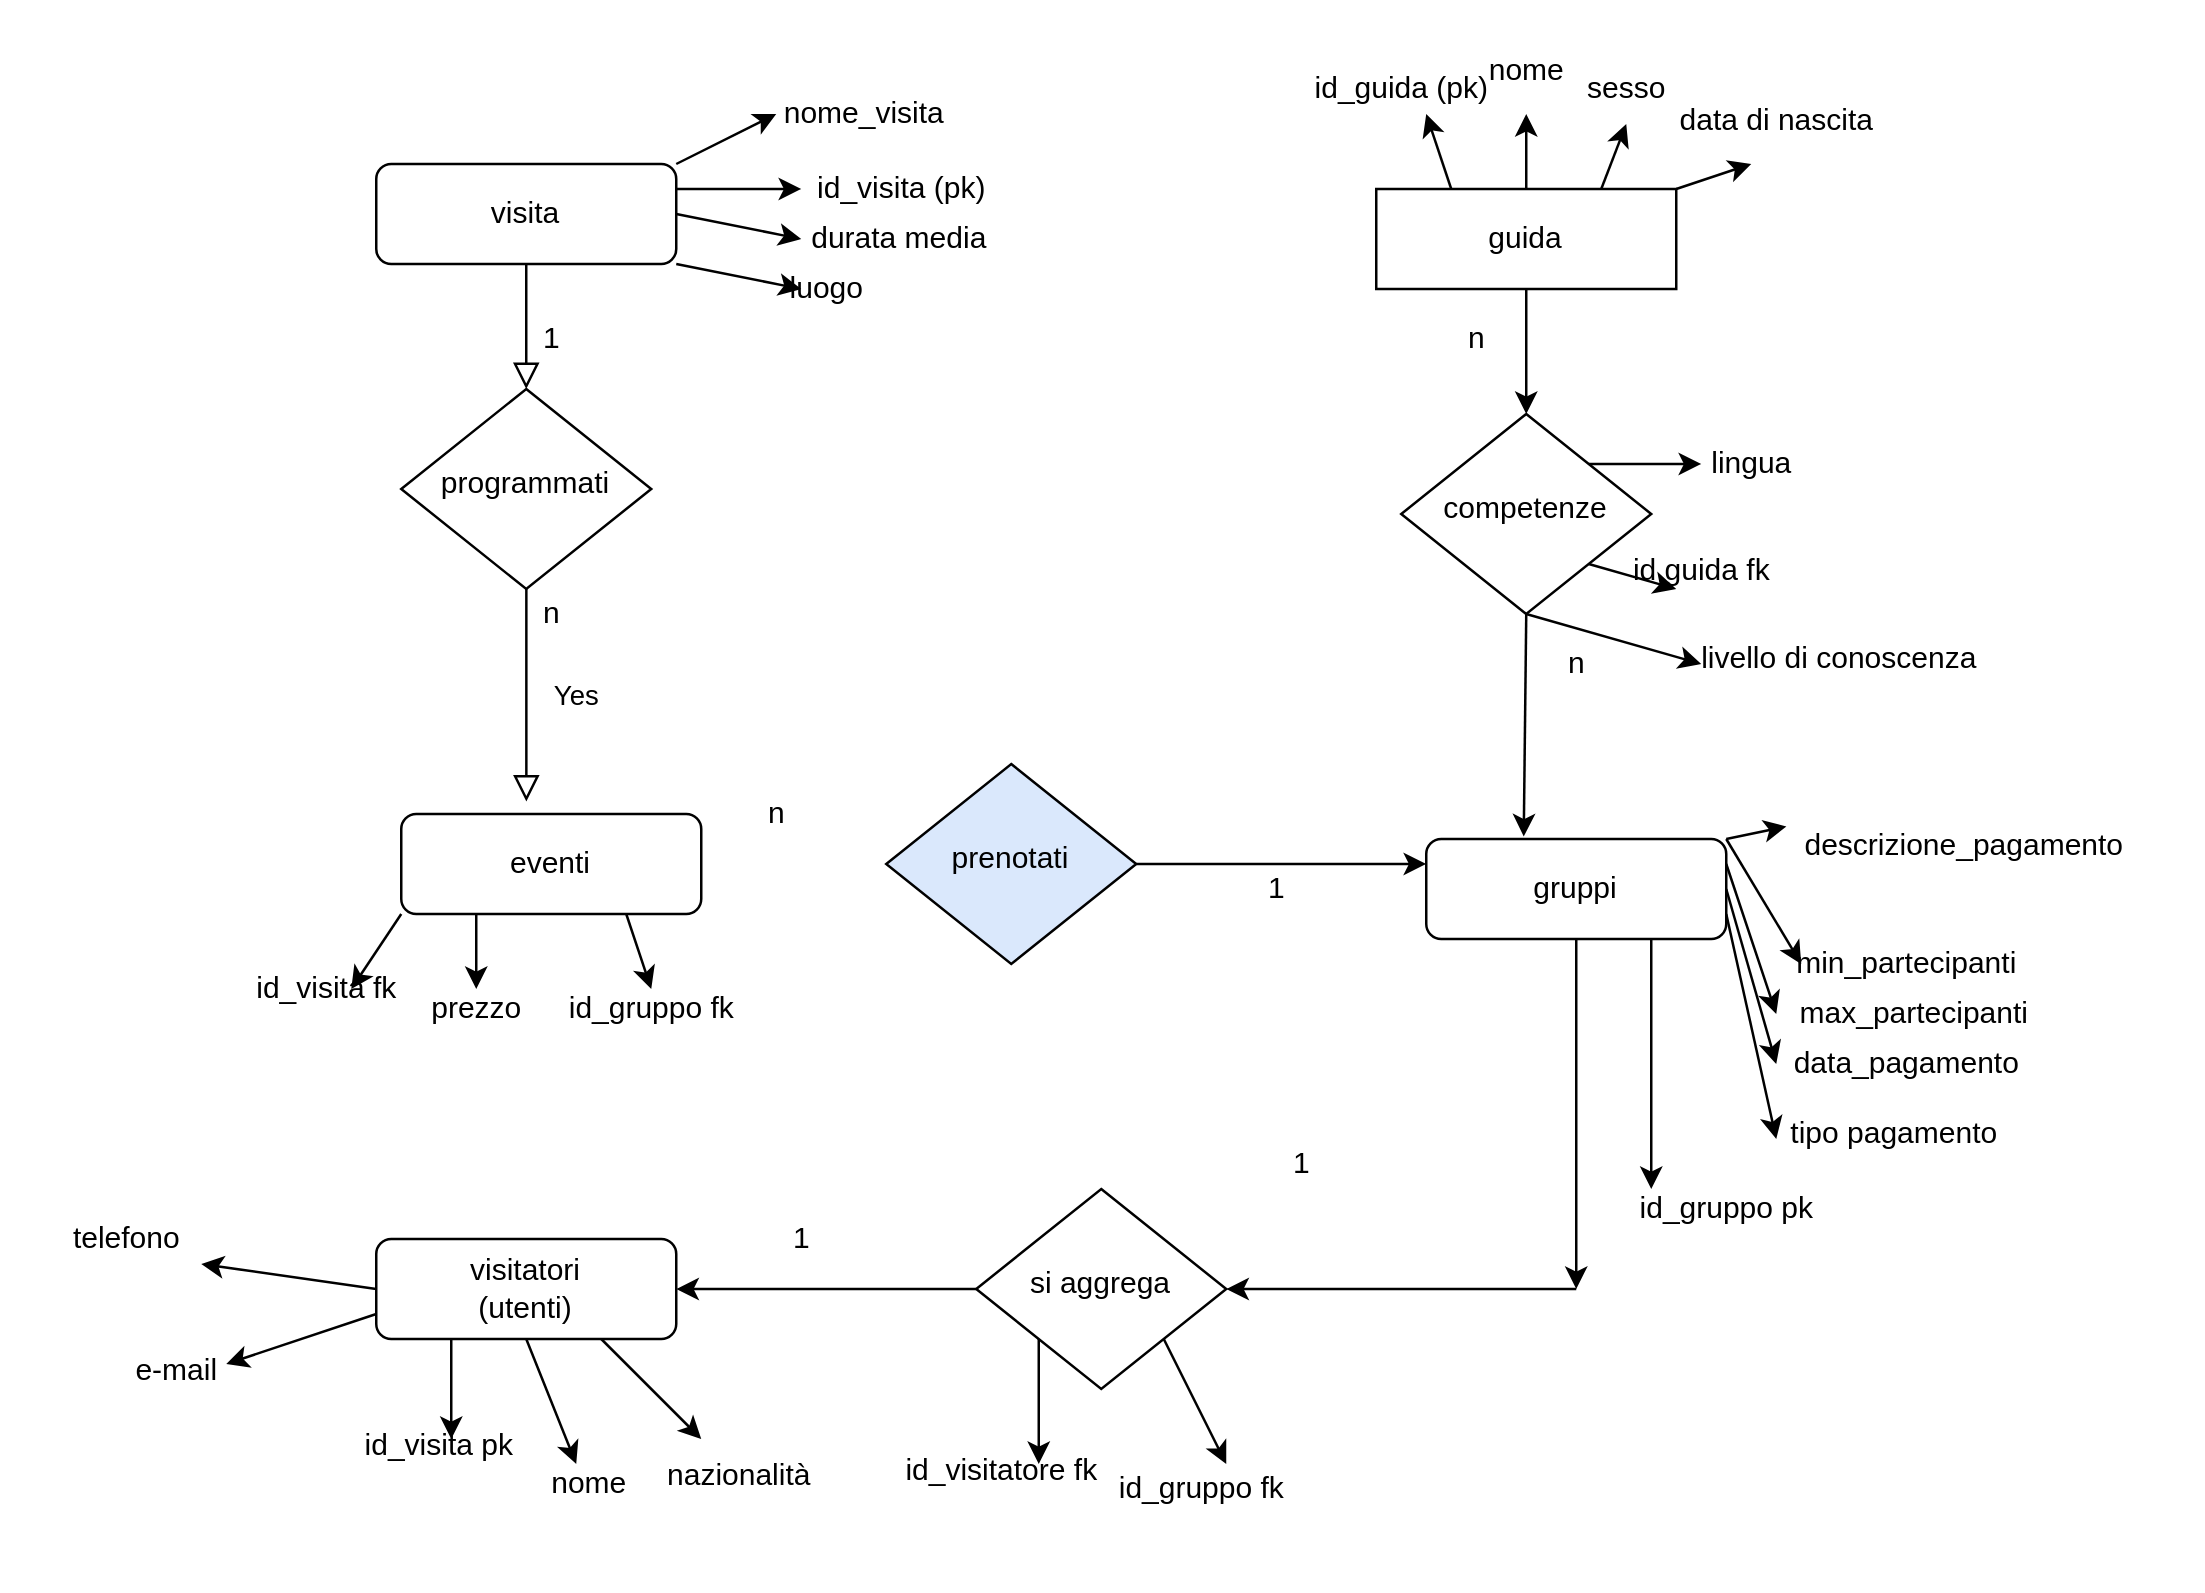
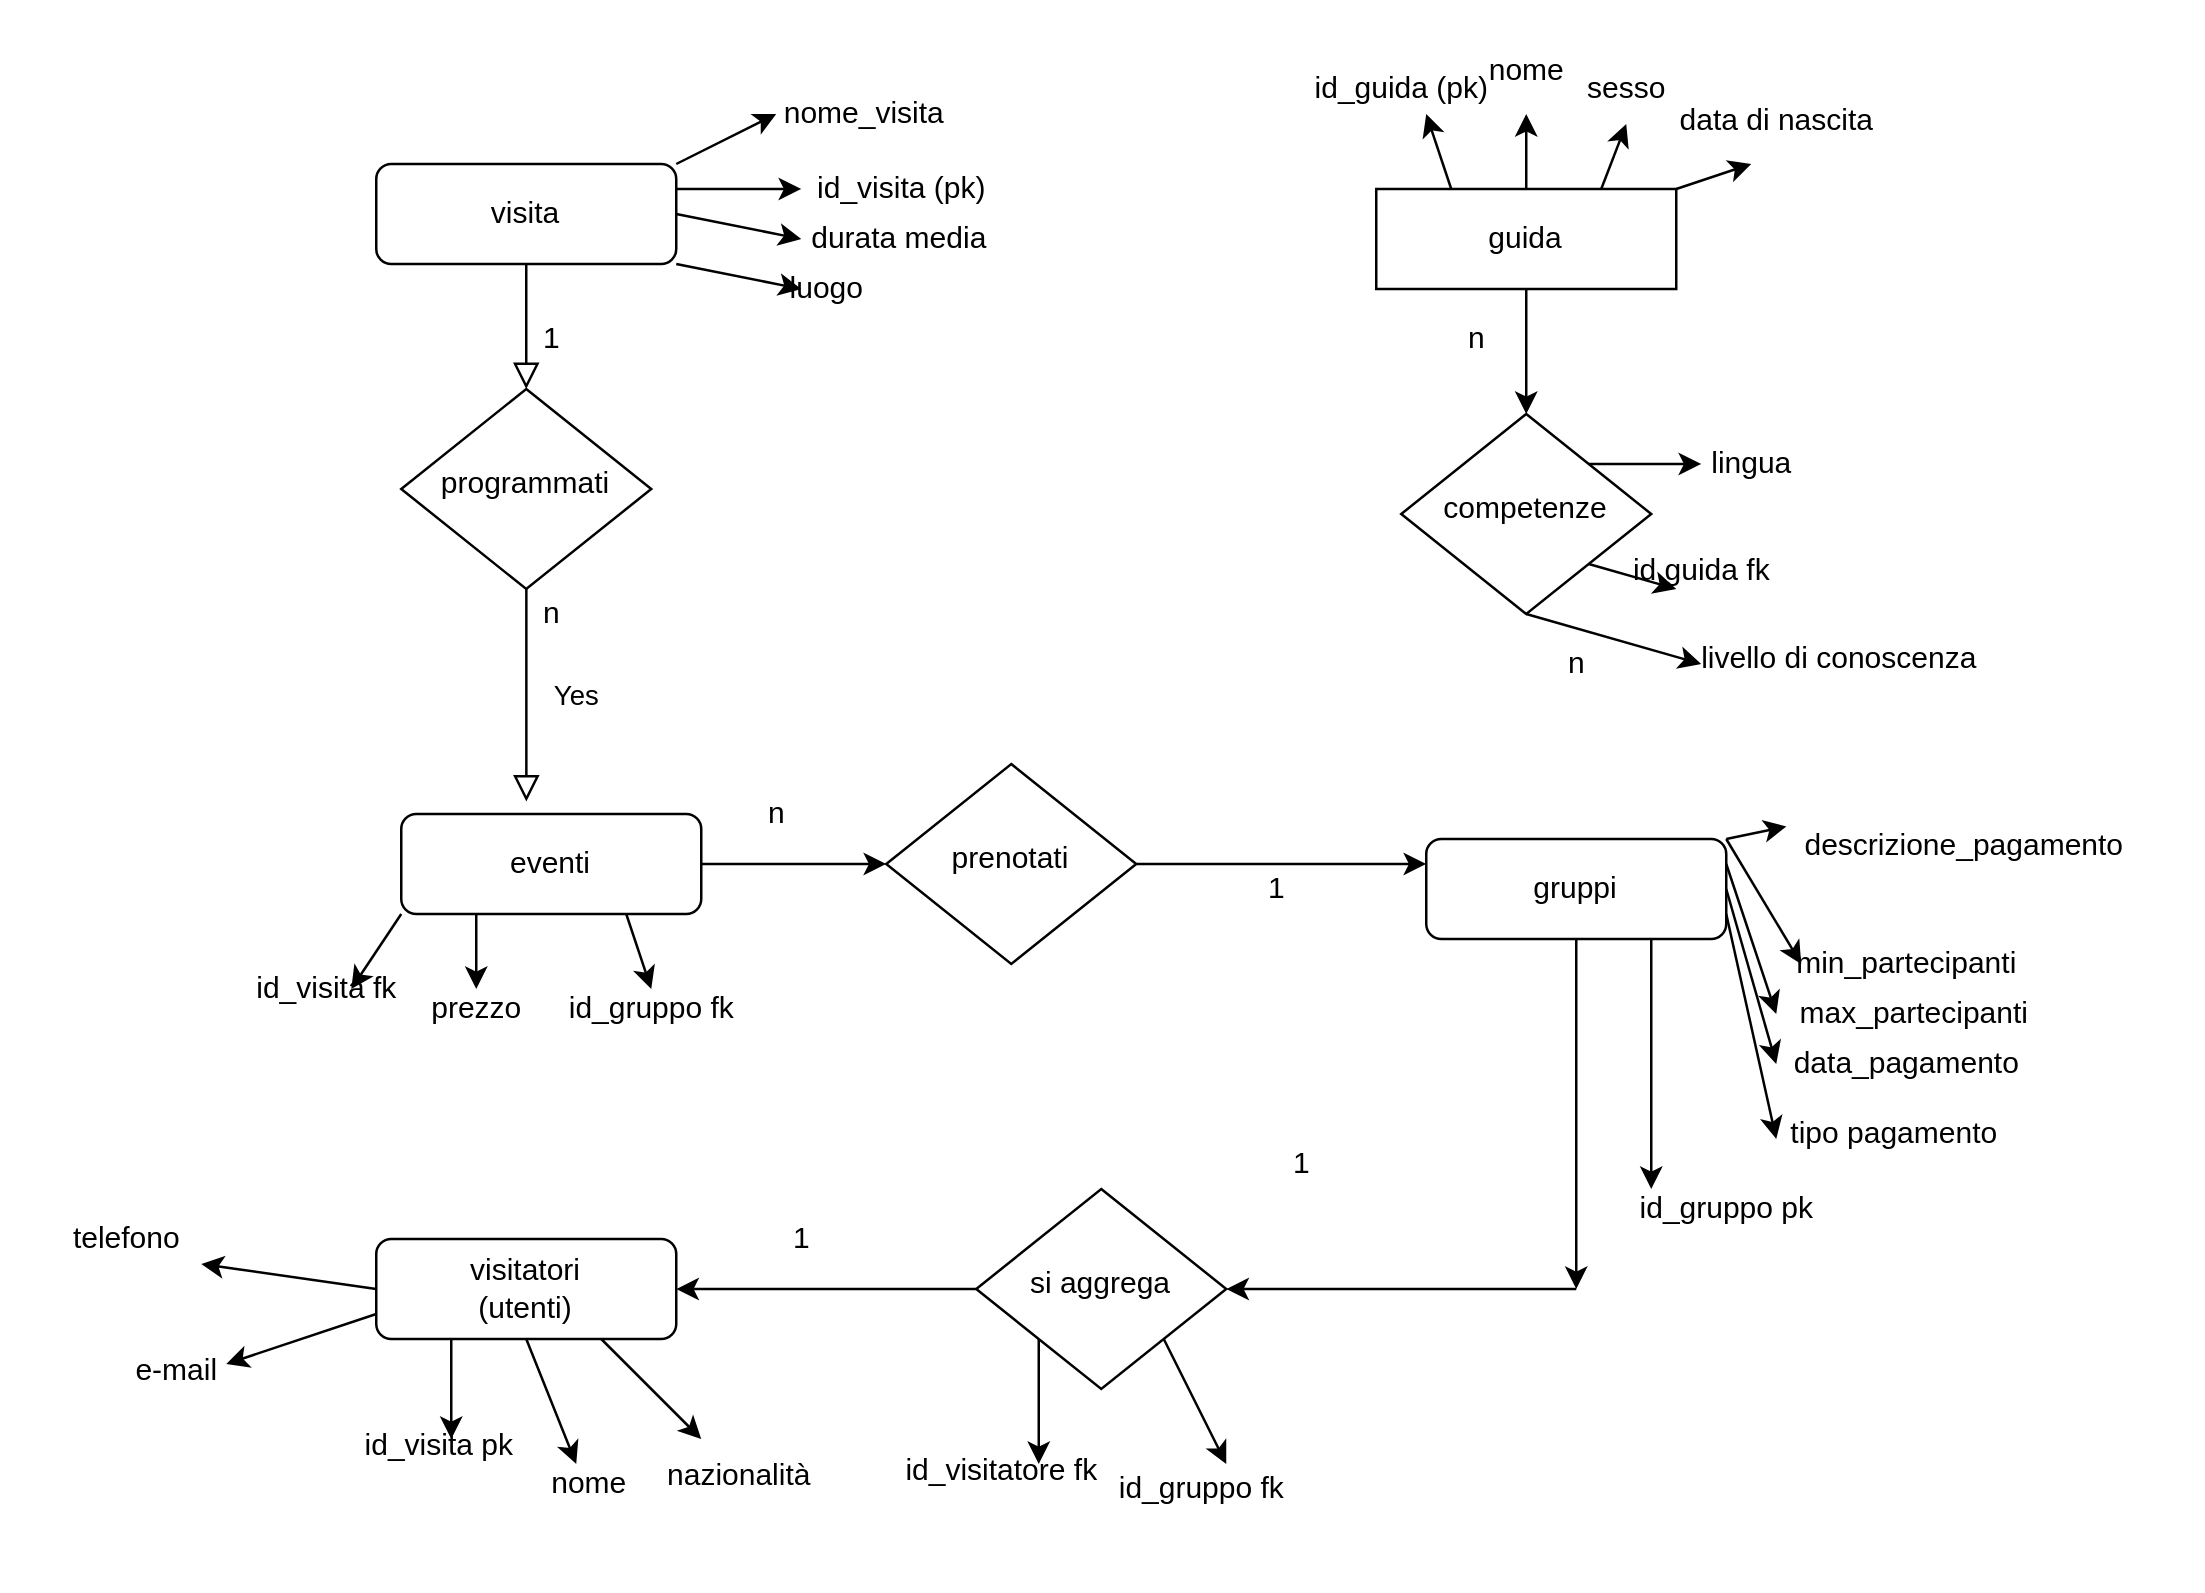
edge "competenze" -> "gruppi": removed
edge "eventi" -> "prenotati": added
node "prenotati": fillcolor #dae8fc -> #ffffff
